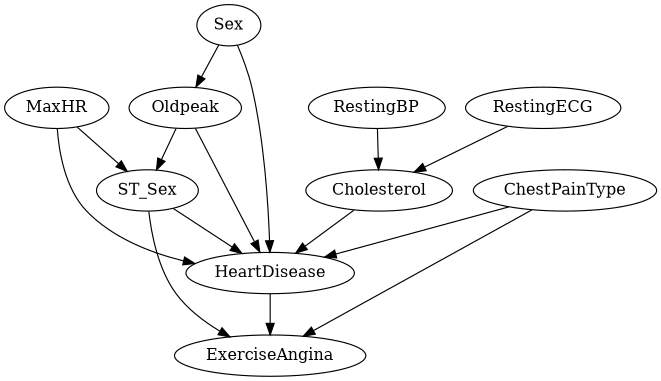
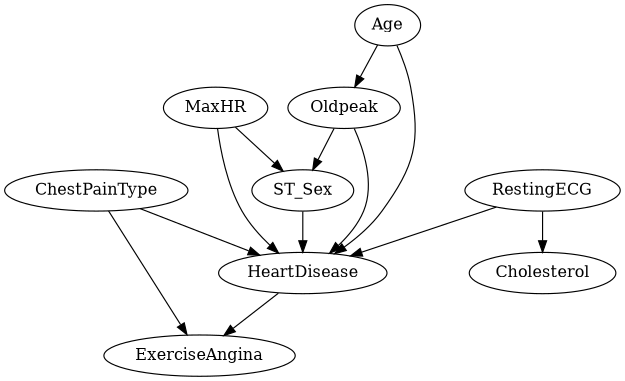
node "Sex": label "Sex" -> "Age"
node "RestingBP": removed
edge "Cholesterol" -> "HeartDisease": now "RestingECG" -> "HeartDisease"
edge "ST_Sex" -> "ExerciseAngina": removed
